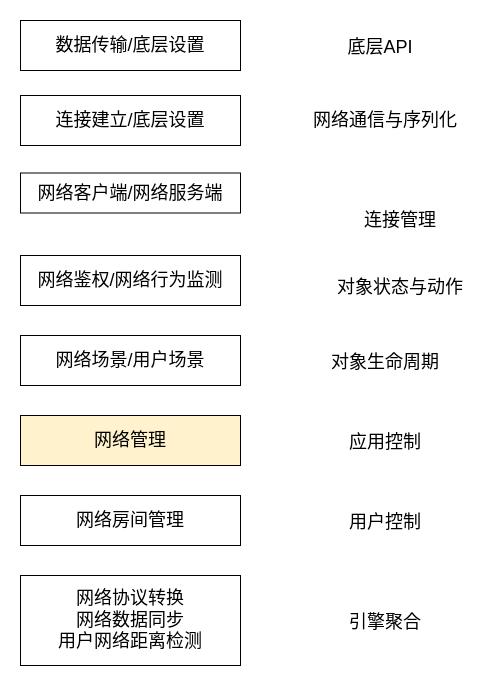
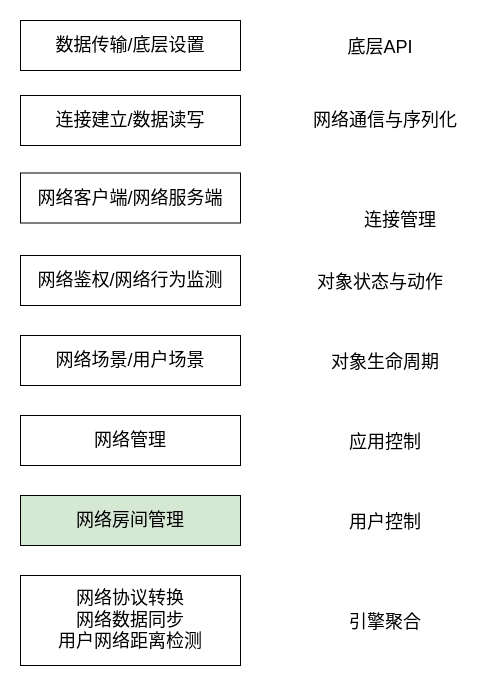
node "连接建立/底层设置": label "连接建立/底层设置" -> "连接建立/数据读写"
node "网络客户端/网络服务端": size 220x40 -> 220x50
node "对象状态与动作": moved (401, 286) -> (381, 281)
node "网络管理": fillcolor #fff2cc -> #ffffff
node "网络房间管理": fillcolor #ffffff -> #d5e8d4
